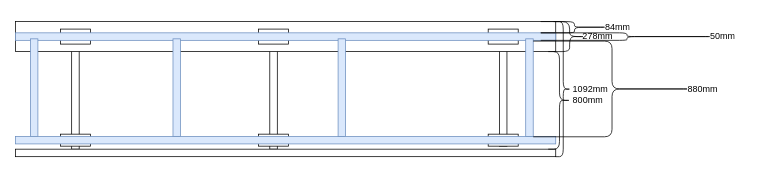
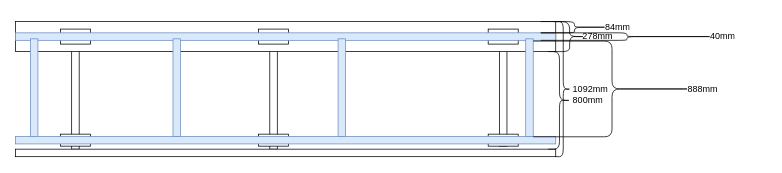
node "50mm": label "50mm" -> "40mm"
node "880mm": label "880mm" -> "888mm"
